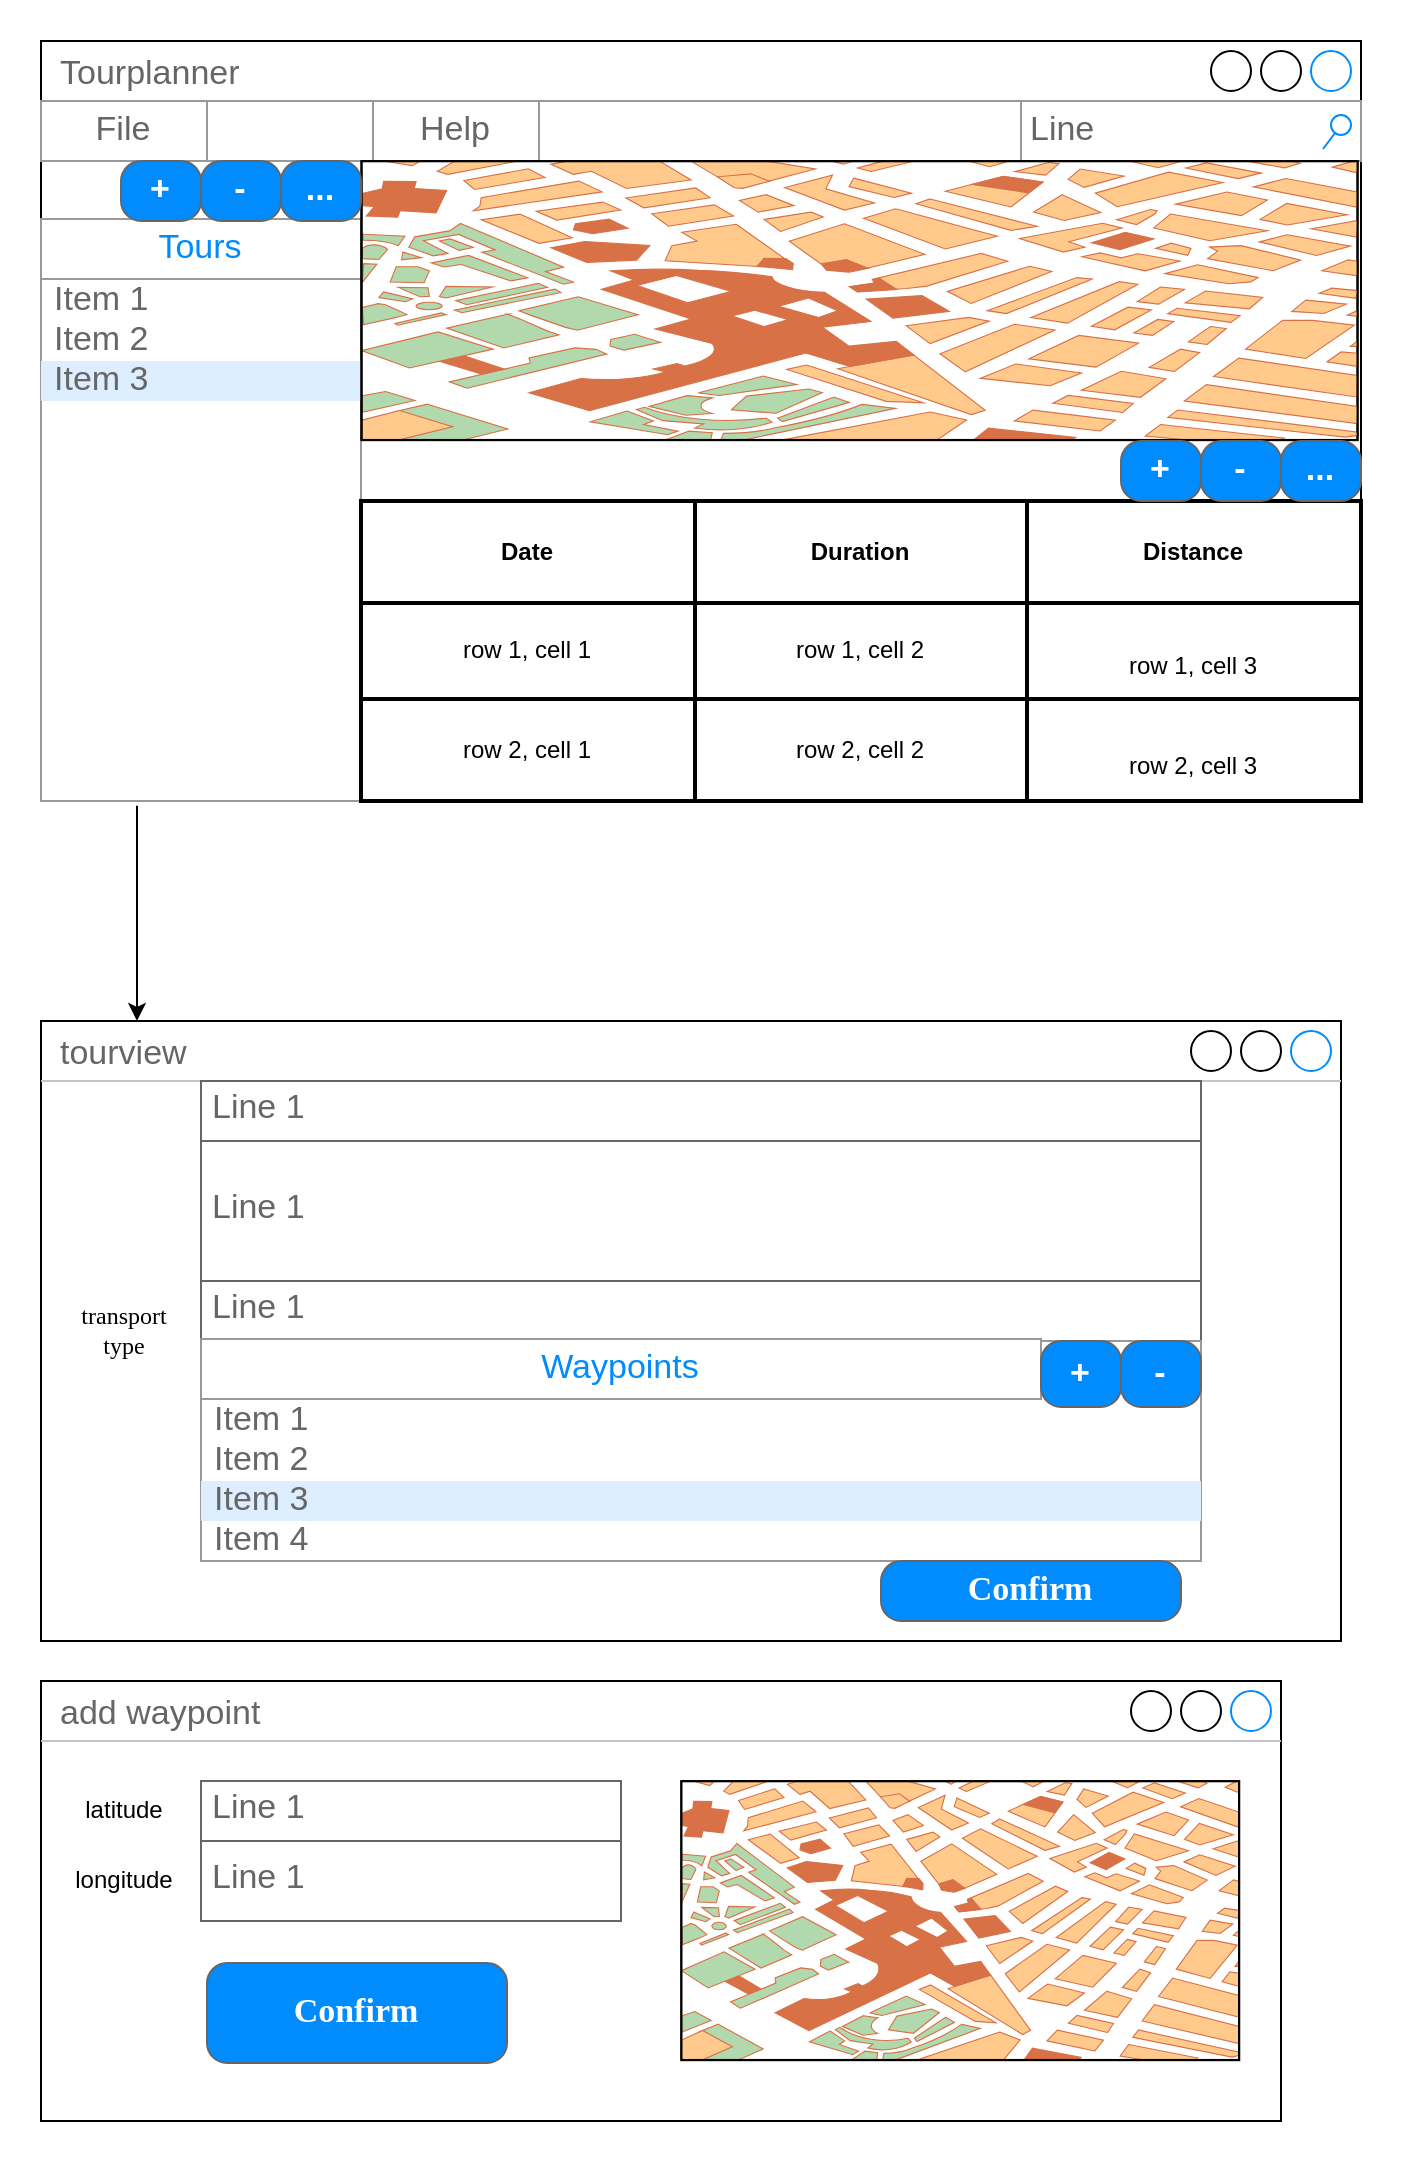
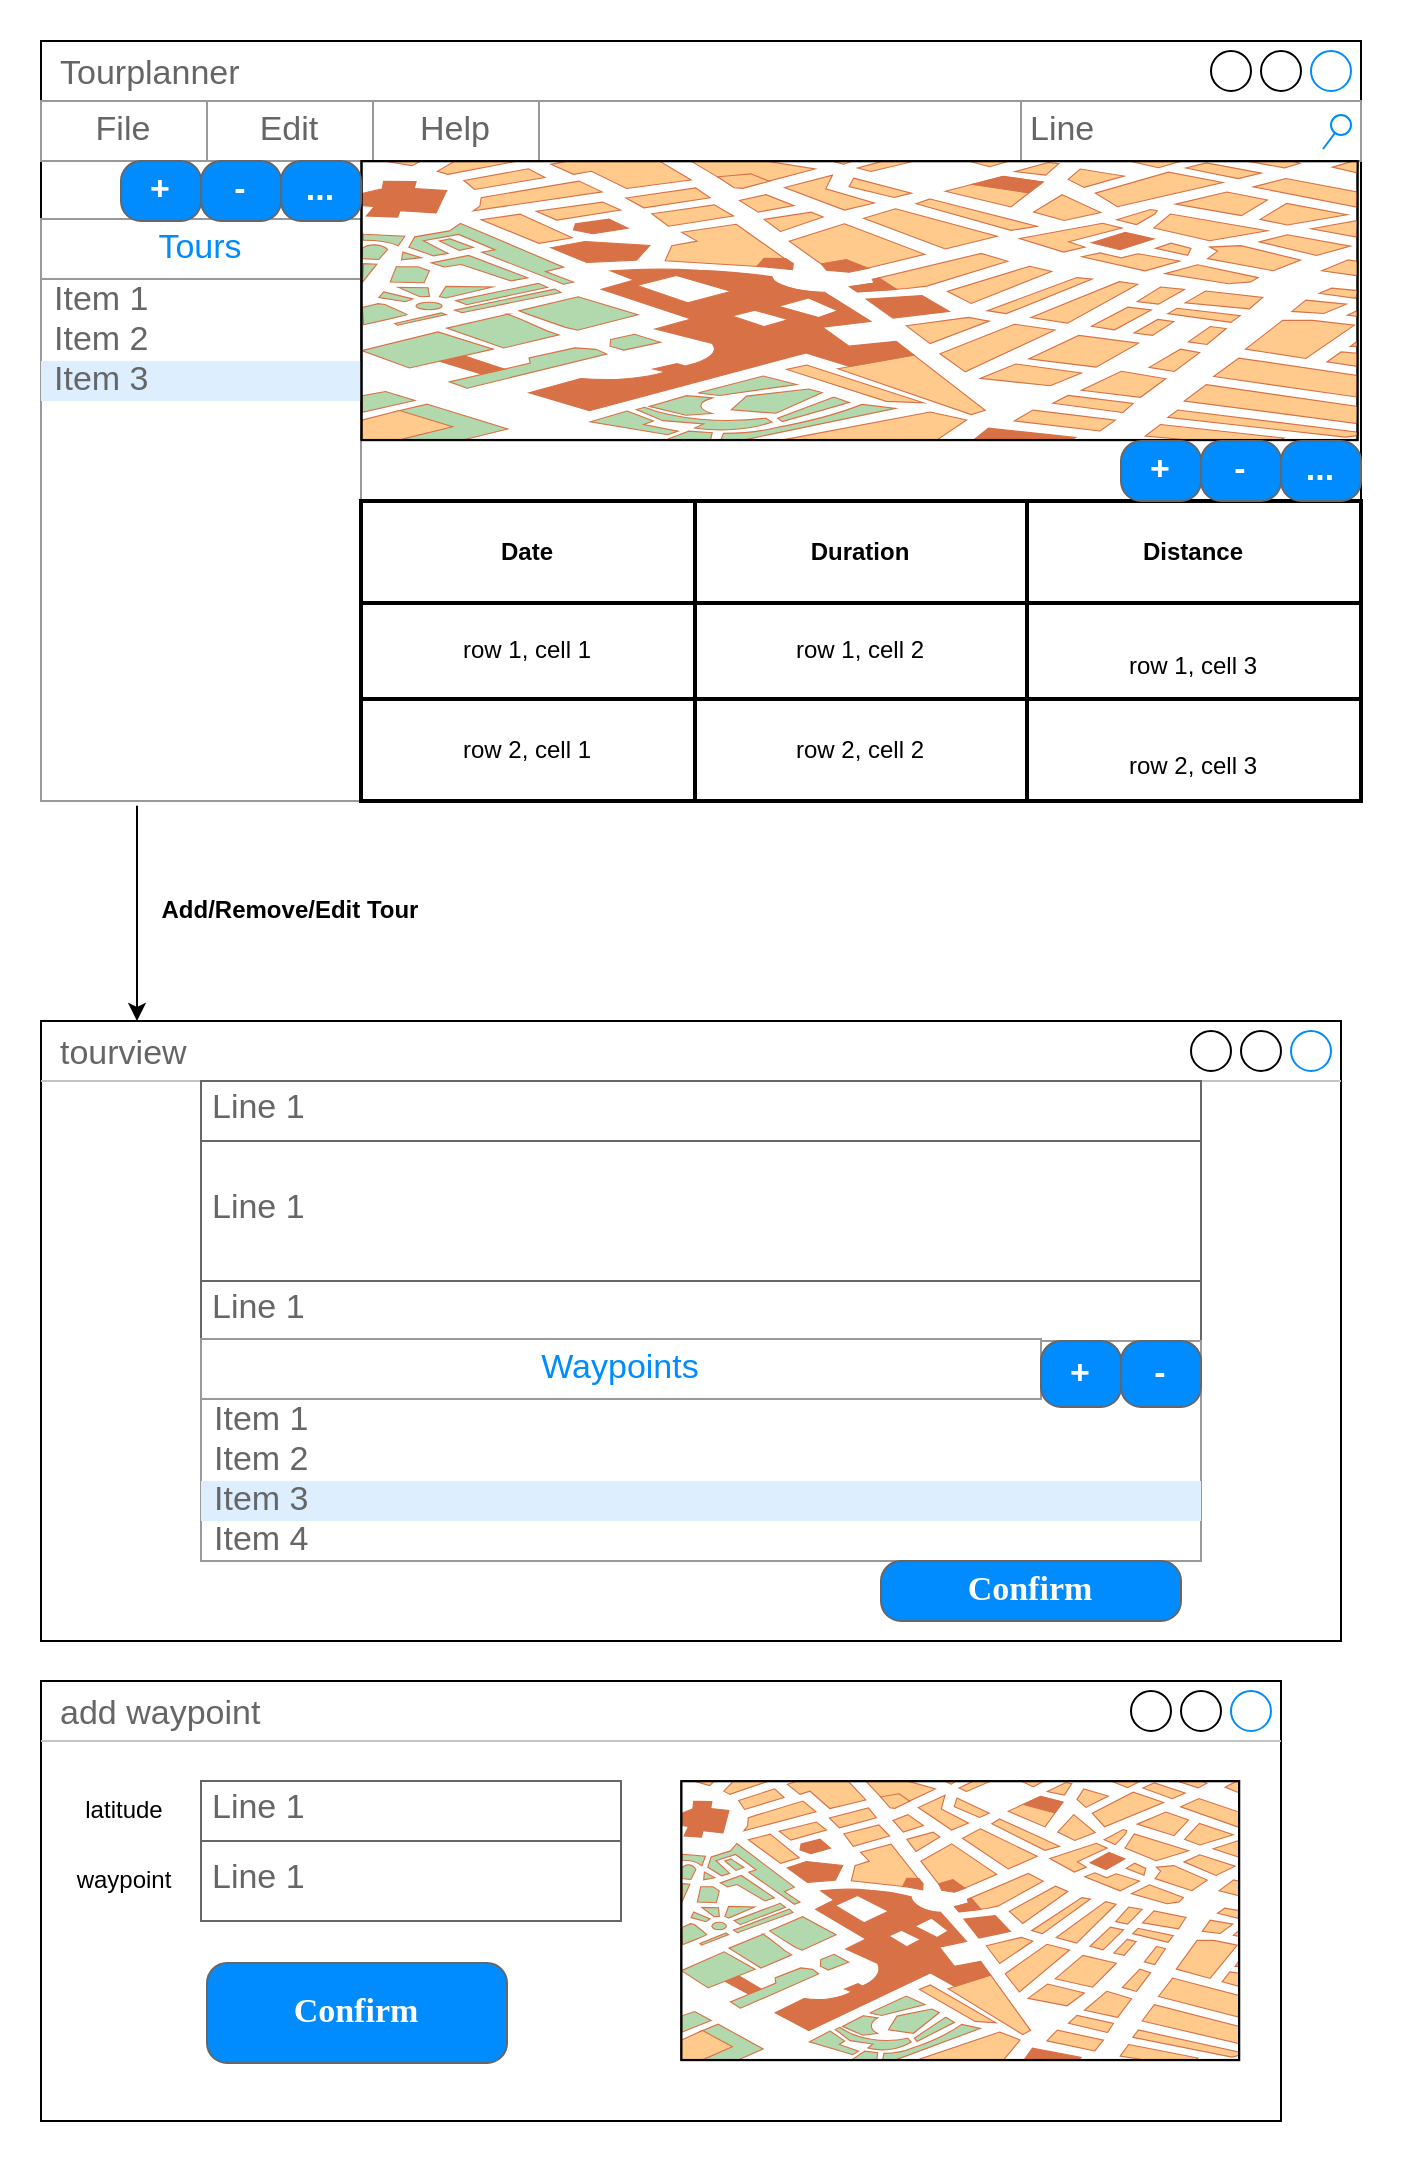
node "Edit": added
node "Add/Remove/Edit Tour": added
node "transport type": removed
node "longitude": label "longitude" -> "waypoint"
